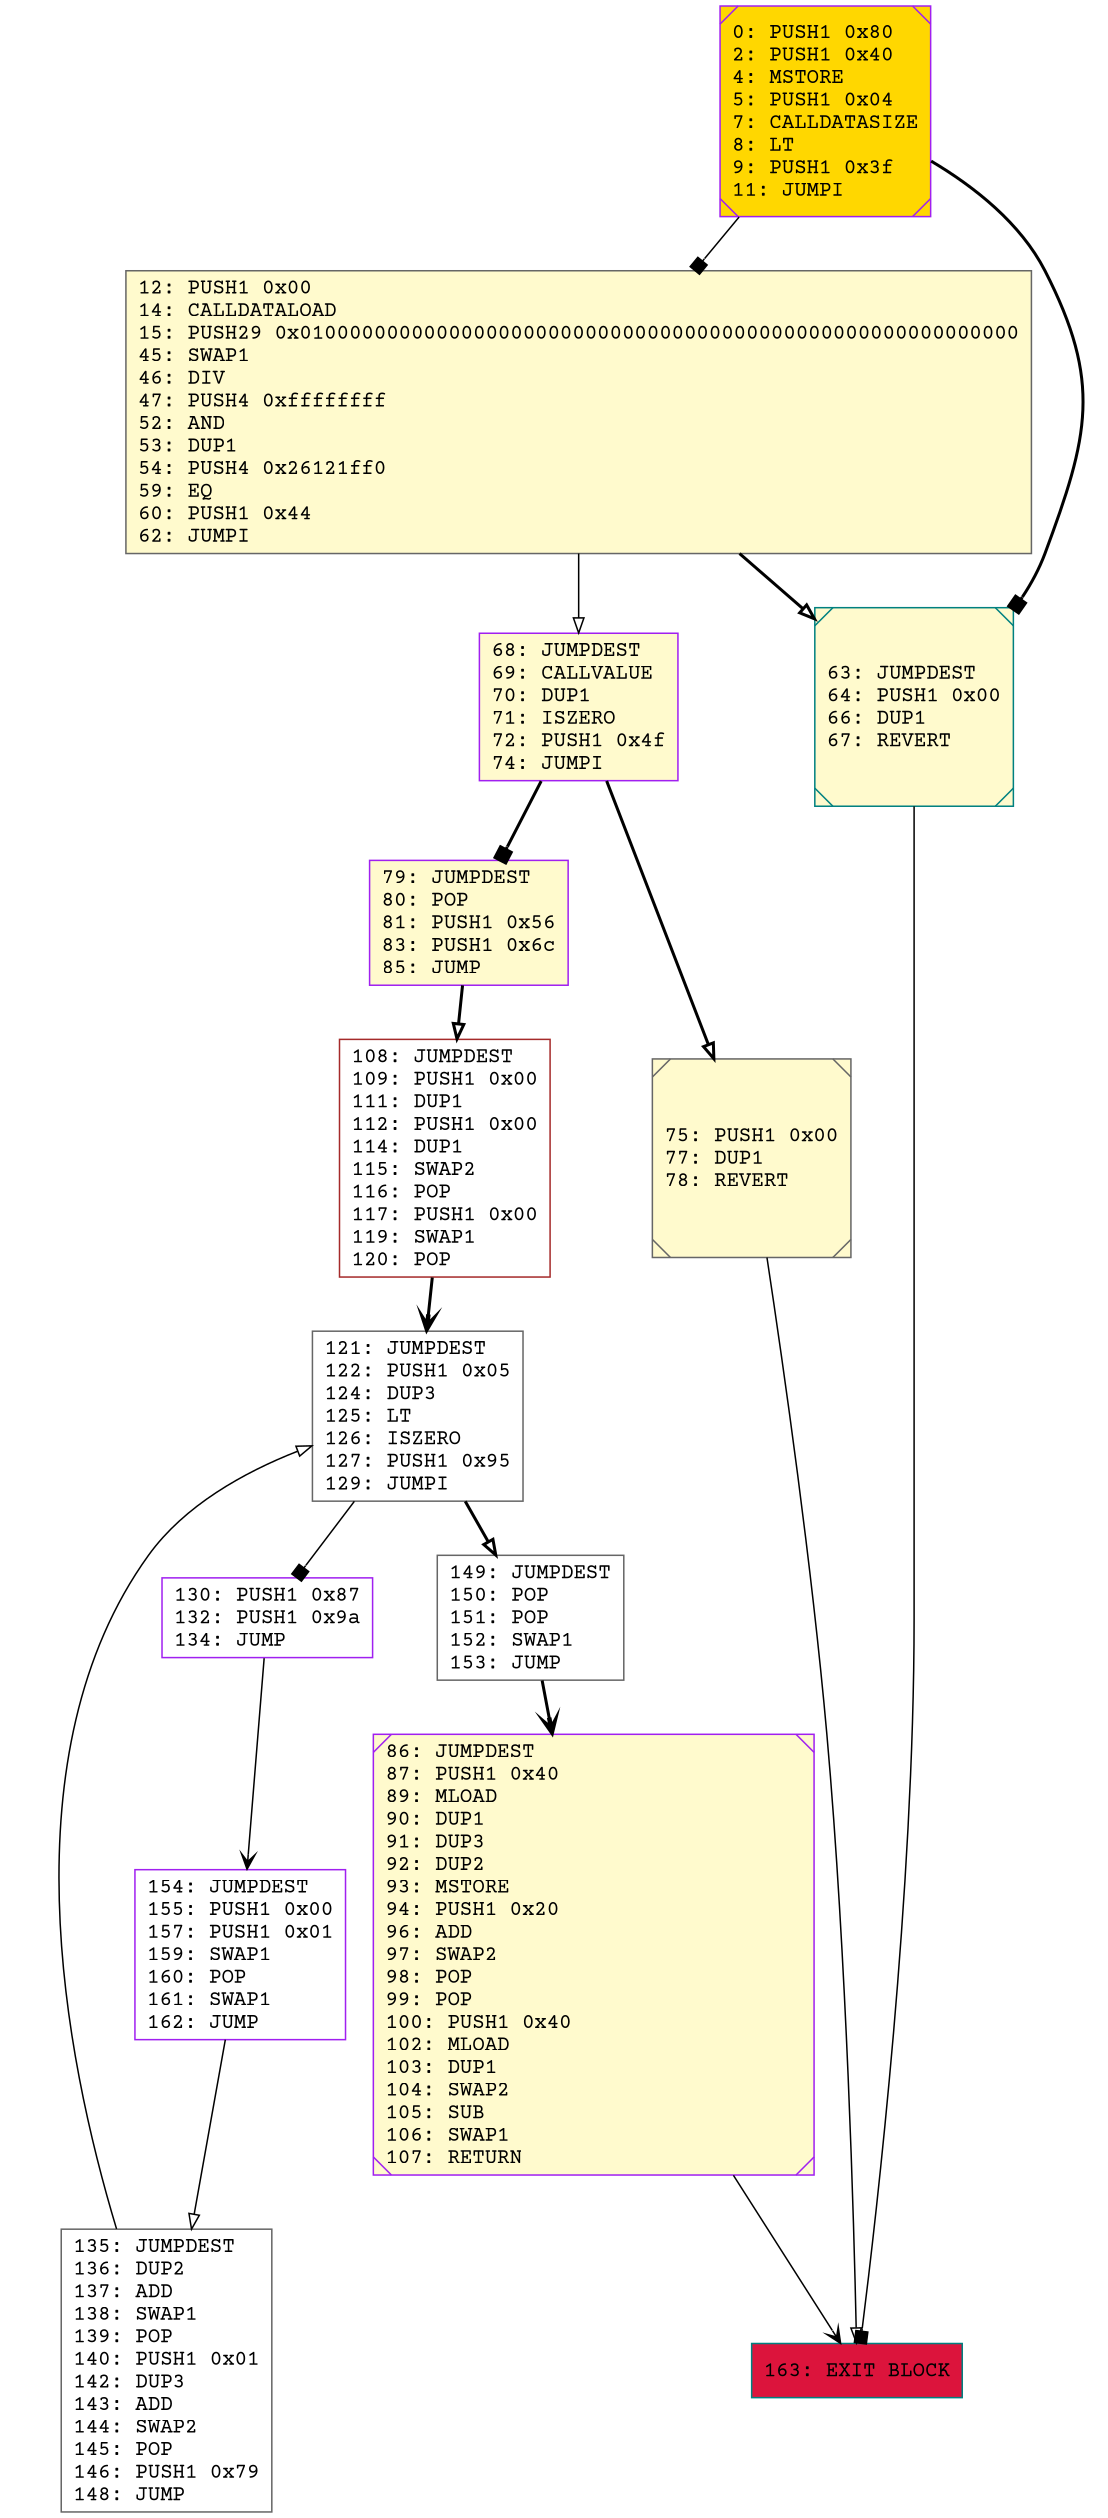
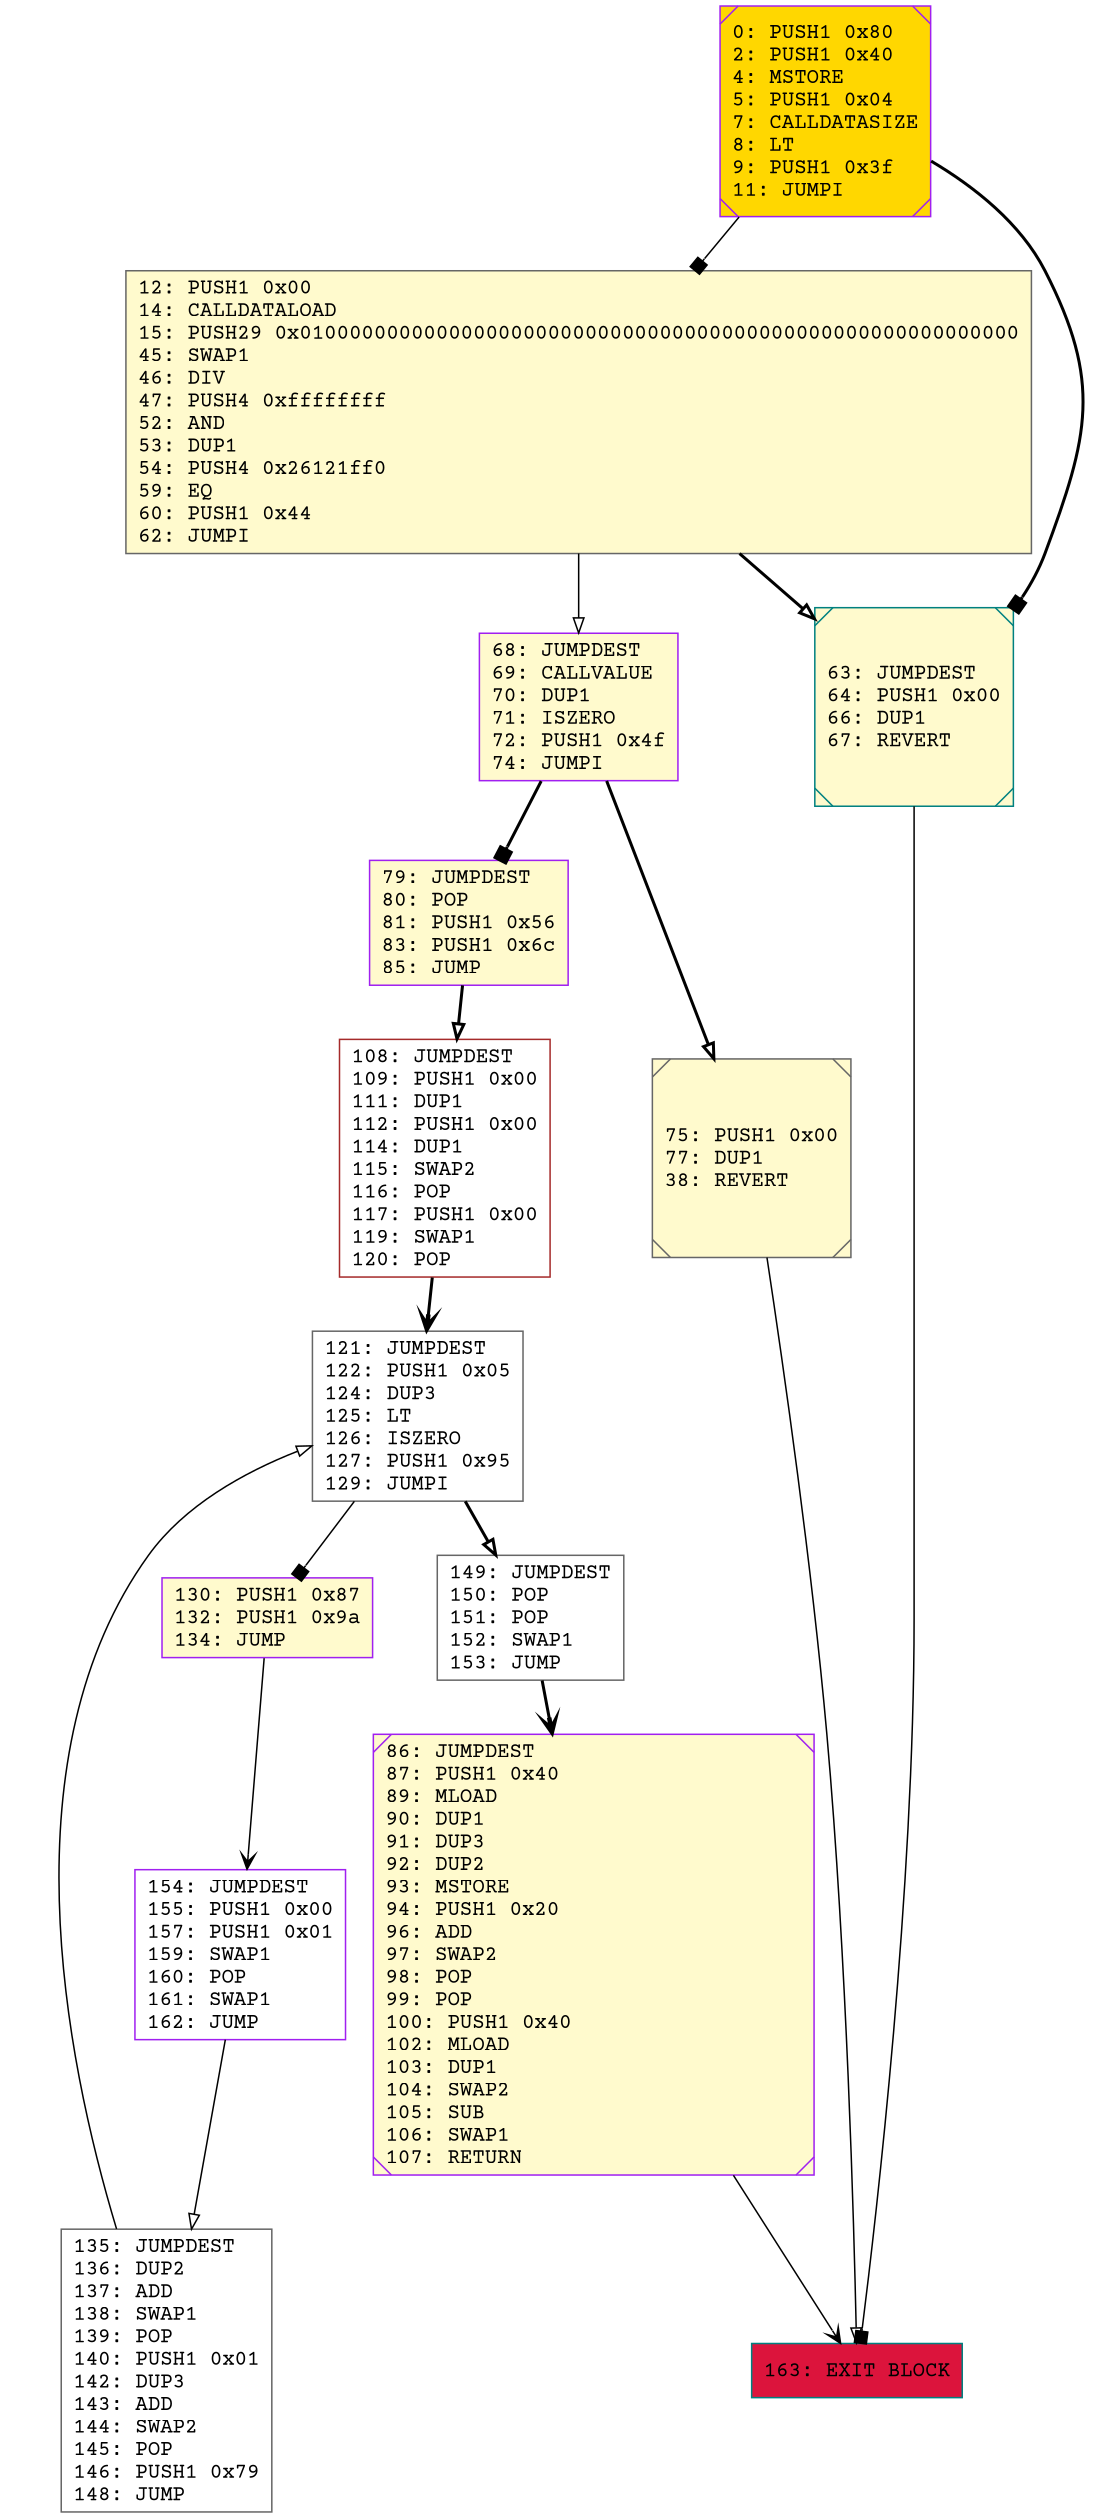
node "75: PUSH1 0x00 77: DUP1 78: REVERT": label "75: PUSH1 0x00 77: DUP1 78: REVERT" -> "75: PUSH1 0x00 77: DUP1 38: REVERT"
node "130: PUSH1 0x87 132: PUSH1 0x9a 134: JUMP": fillcolor white -> lemonchiffon
